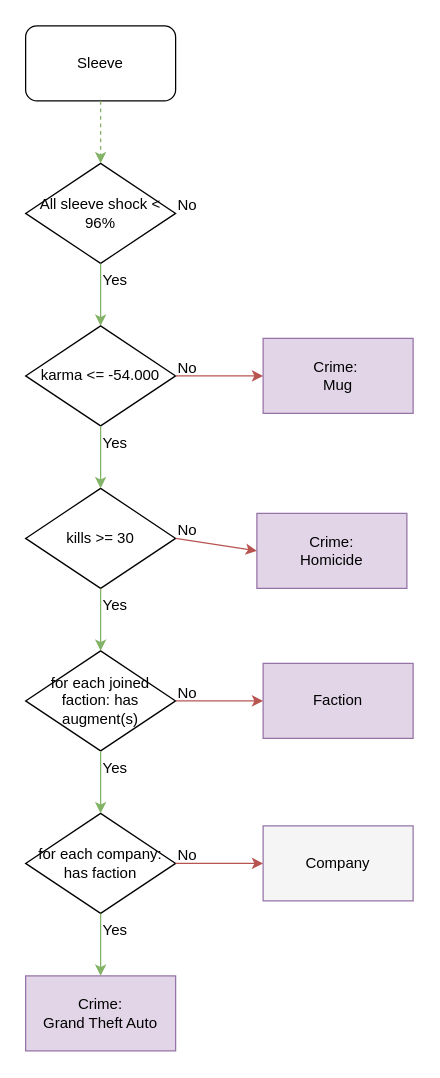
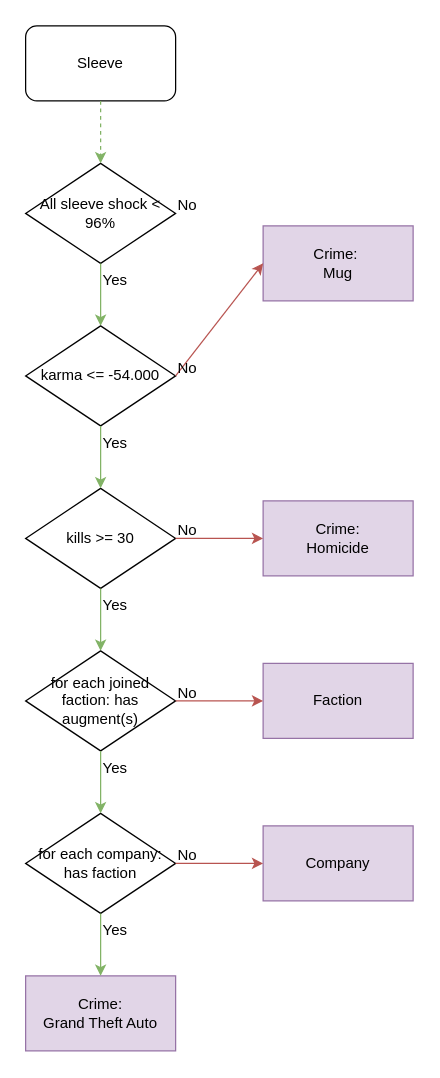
node "Crime: Mug": moved (338, 376) -> (338, 263)
node "Crime: Homicide": moved (332, 551) -> (338, 538)
node "Company": fillcolor #f5f5f5 -> #e1d5e7
